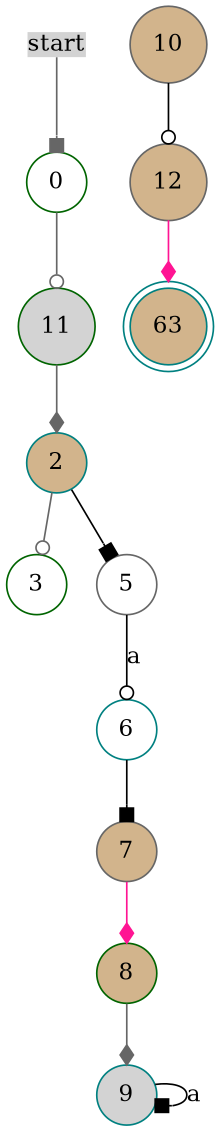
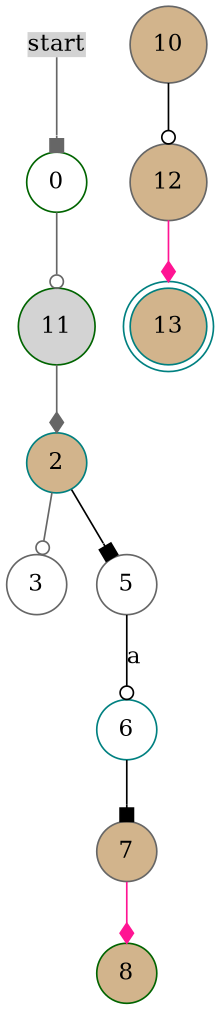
node "63": label "63" -> "13"
node "3": color darkgreen -> gray40
node "9": removed
